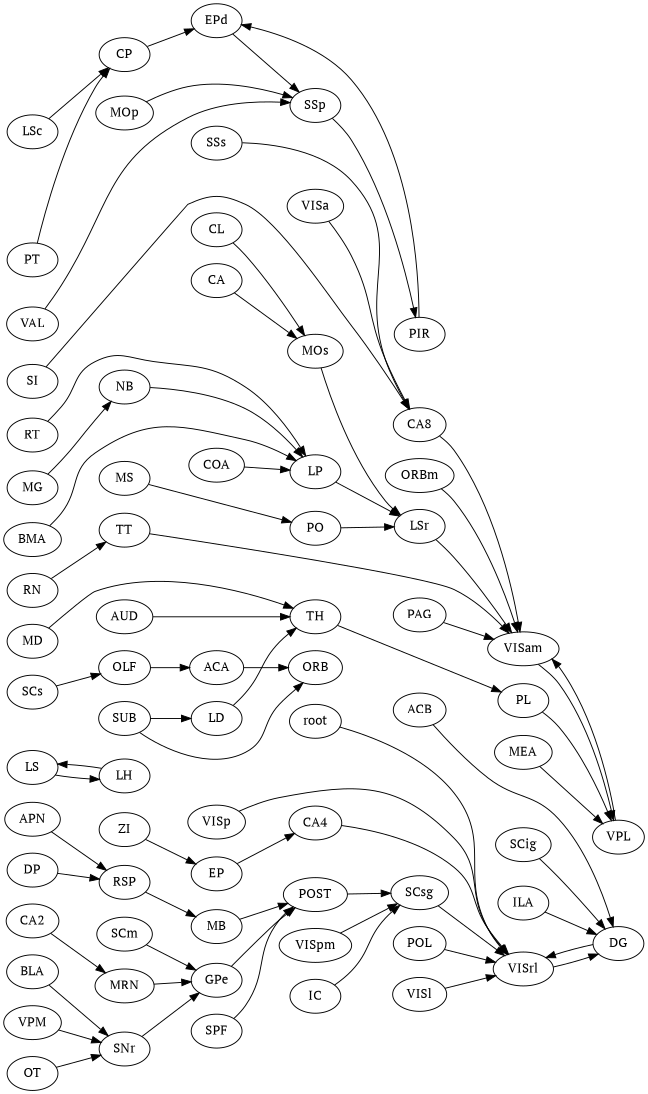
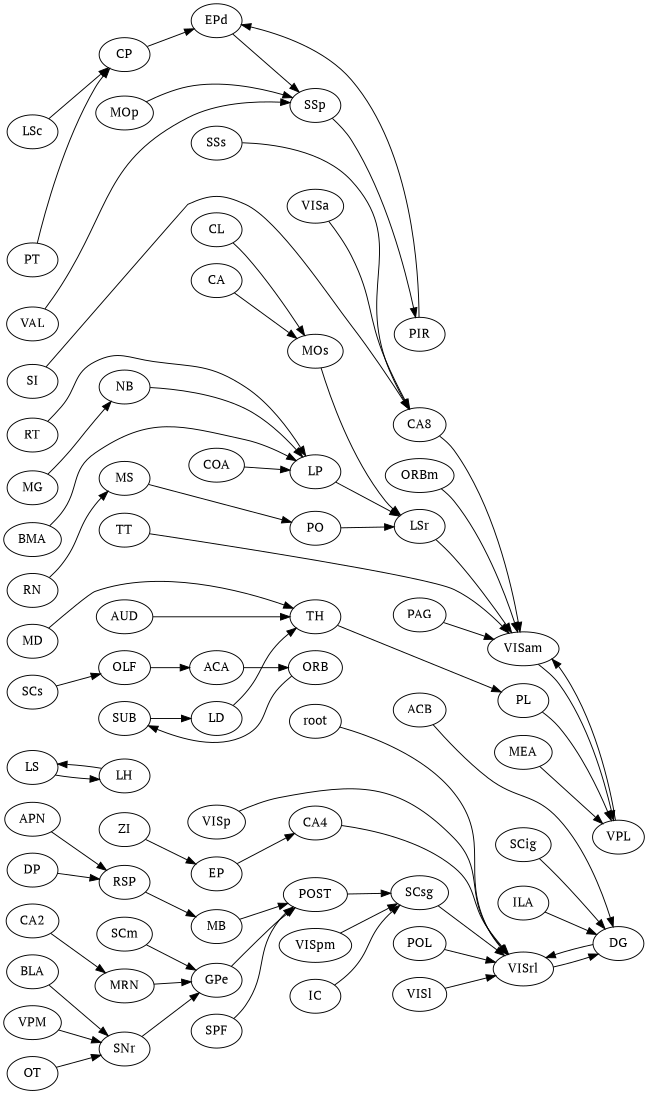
edge "RN" -> "TT": now "RN" -> "MS"
edge "SUB" -> "ORB": reversed
